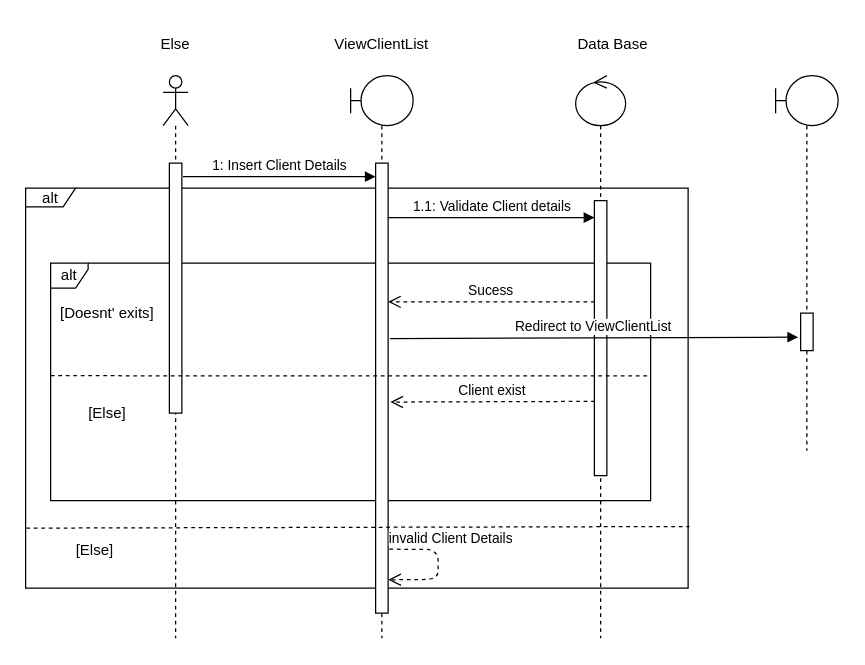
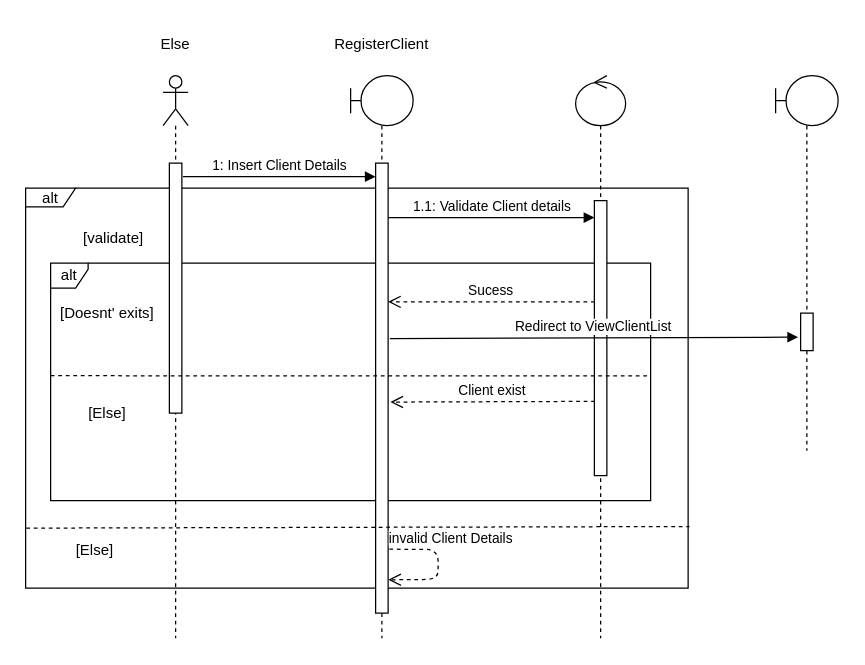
node "ViewClientList": label "ViewClientList" -> "RegisterClient"
node "Data Base": removed
node "[validate]": added
